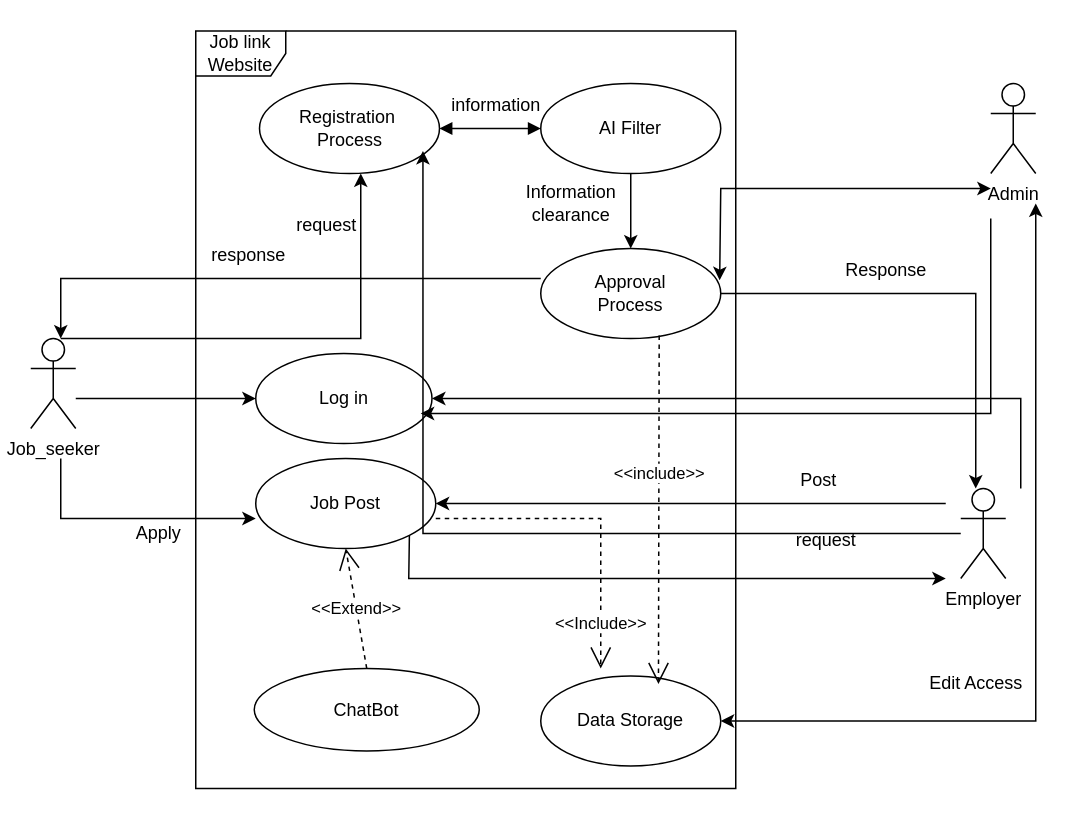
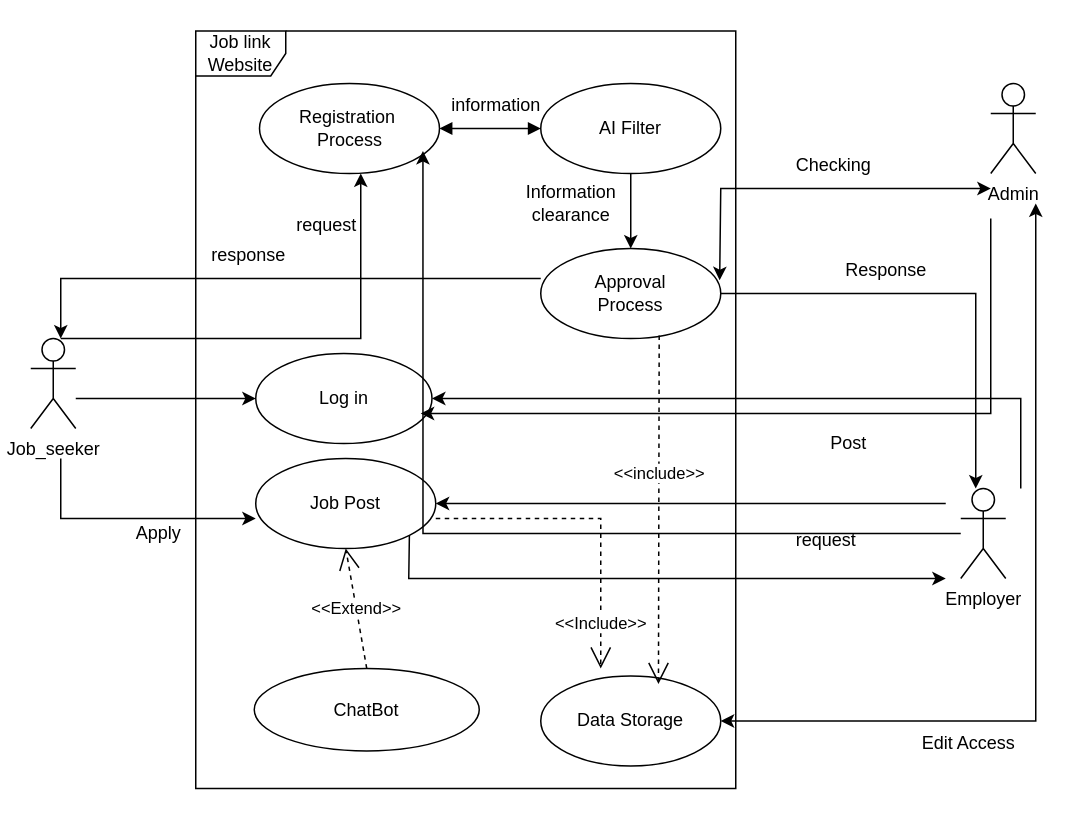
node "Checking": added
node "Post": moved (818, 481) -> (848, 443)
node "Edit Access": moved (976, 683) -> (968, 743)
